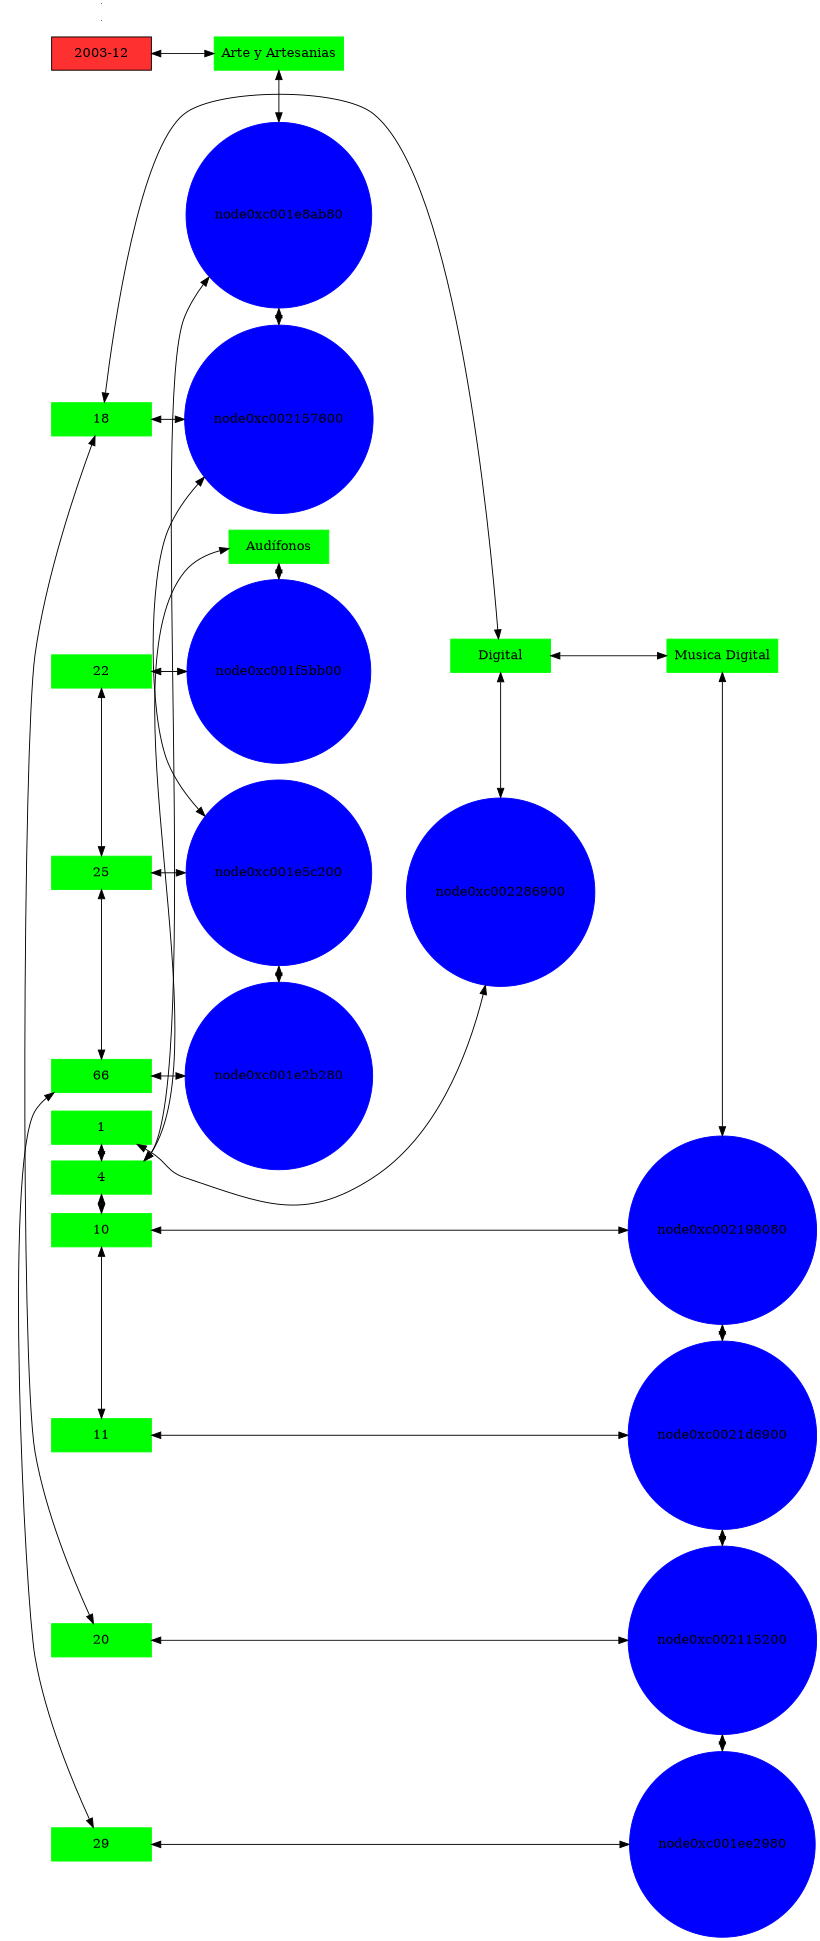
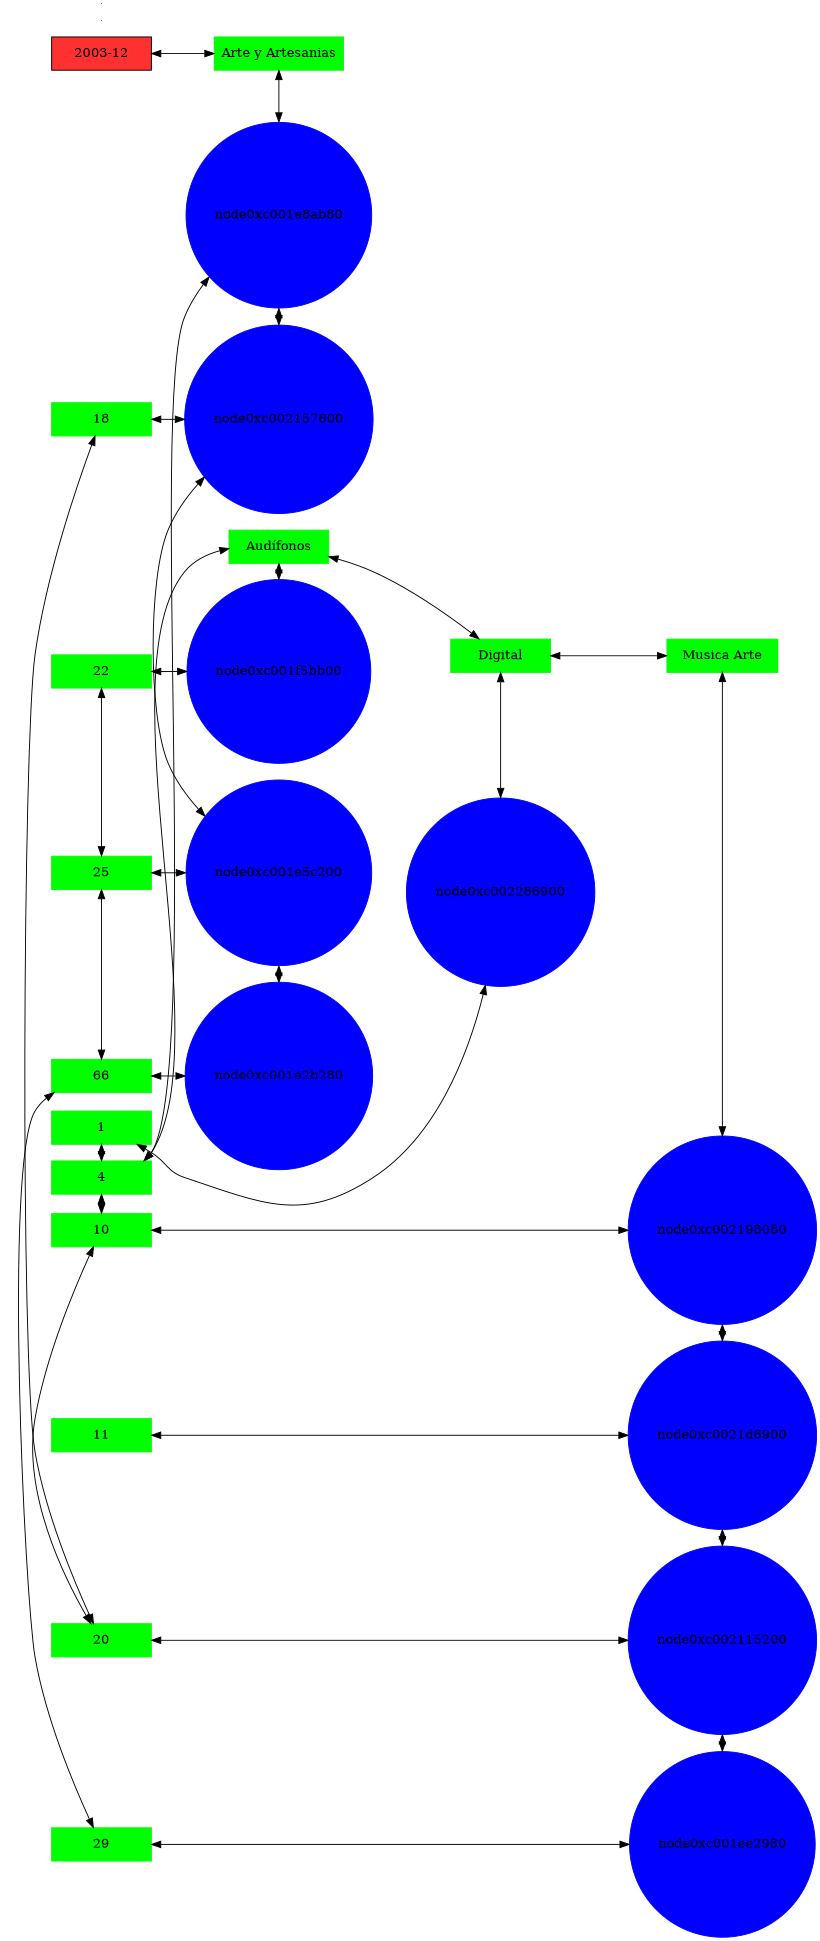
edge "18" -- "Digital": now "Audífonos" -- "Digital"
node "Musica Digital": label "Musica Digital" -> "Musica Arte"
edge "10" -- "11": now "10" -- "20"
